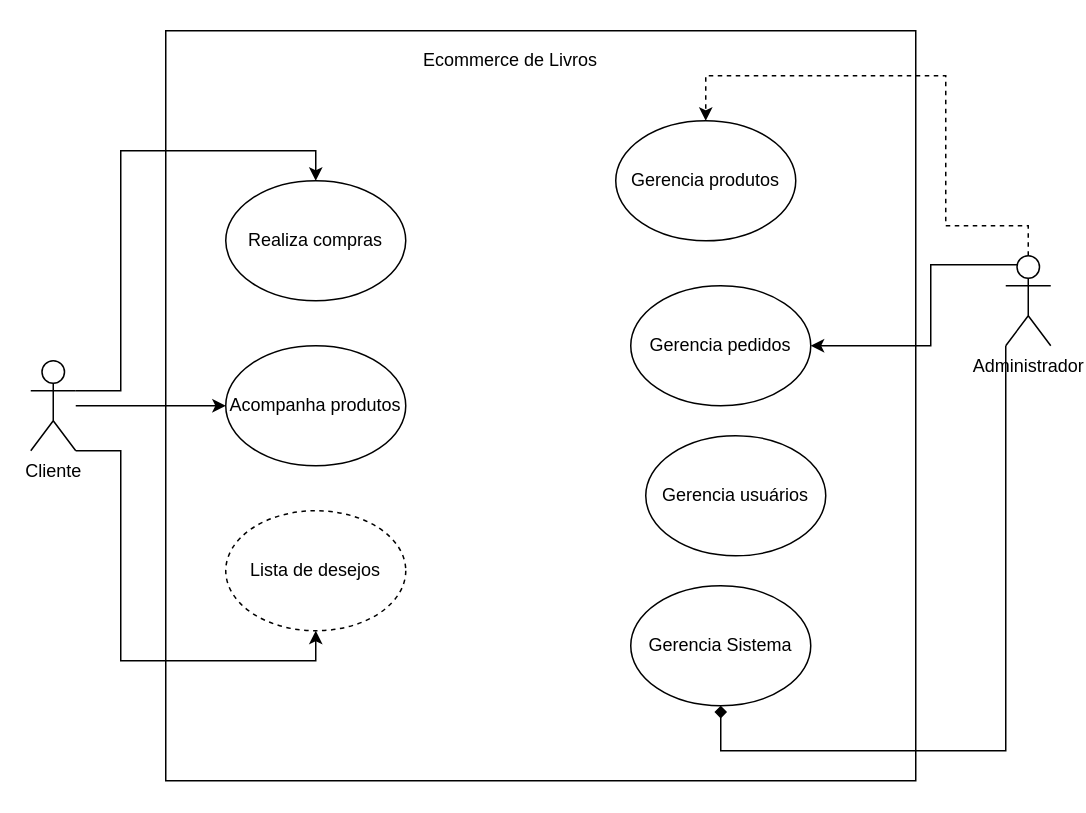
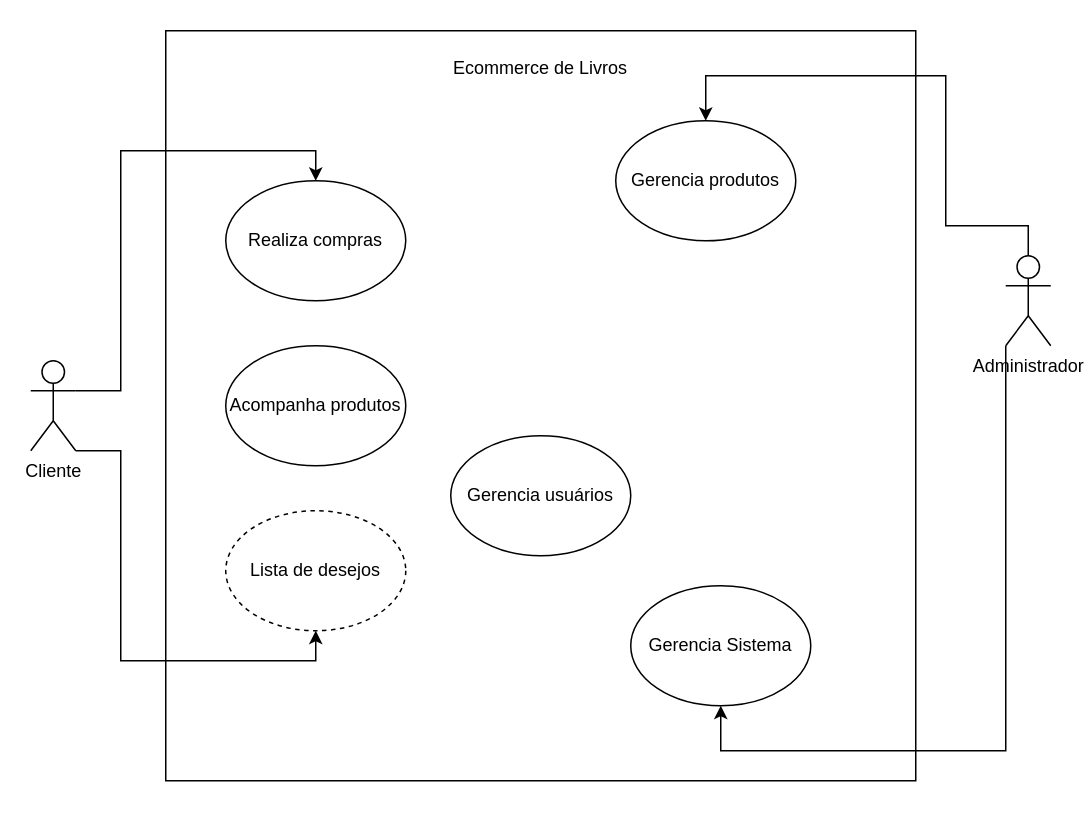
node "Ecommerce de Livros": moved (511, 61) -> (541, 68)
edge "Administrador" -> "Gerencia produtos": style dashed -> solid
edge "Administrador" -> "Gerencia pedidos": removed
node "Gerencia pedidos": removed
edge "Cliente" -> "Acompanha produtos": removed
node "Gerencia usuários": moved (736, 496) -> (541, 496)
edge "Administrador" -> "Gerencia Sistema": arrowhead diamond -> classic
